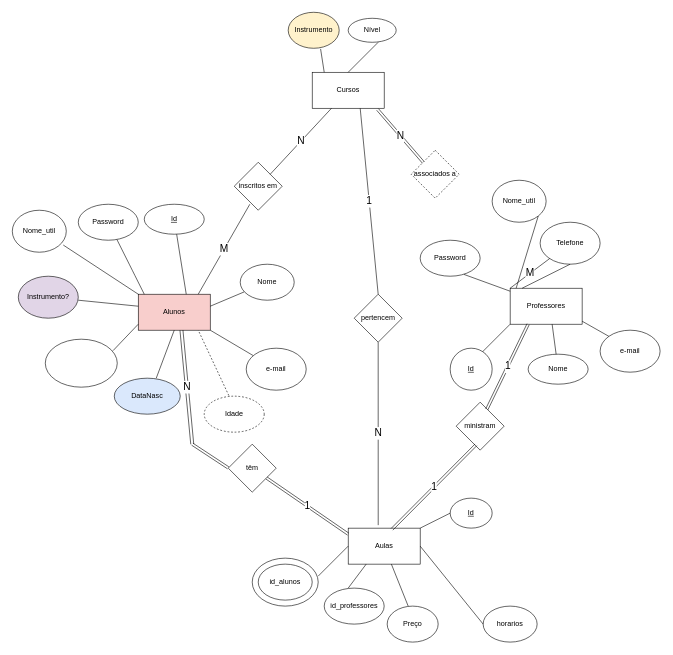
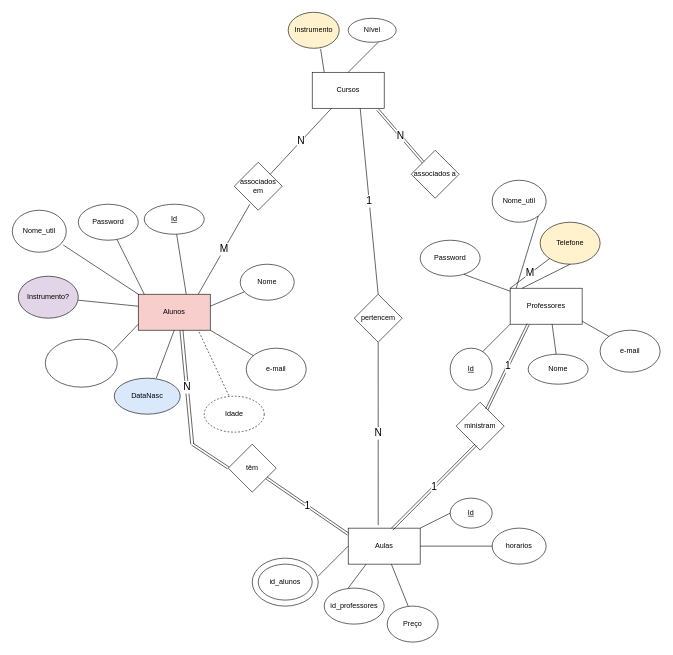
node "associados a": style dashed -> solid
node "inscritos em": label "inscritos em" -> "associados em"
node "Telefone": fillcolor #ffffff -> #fff2cc
node "horarios": moved (510, 624) -> (519, 546)
